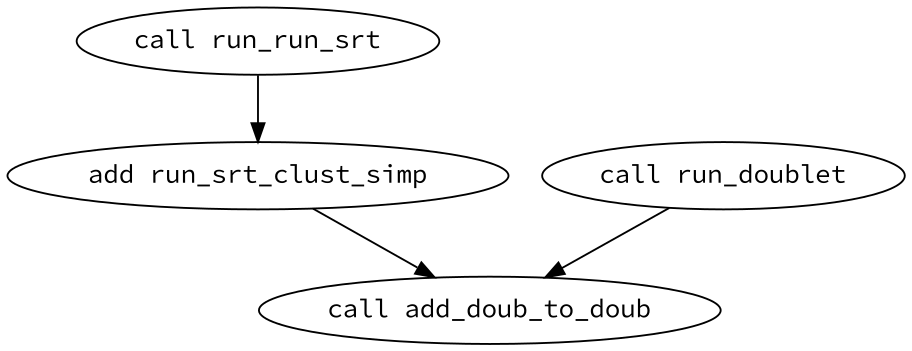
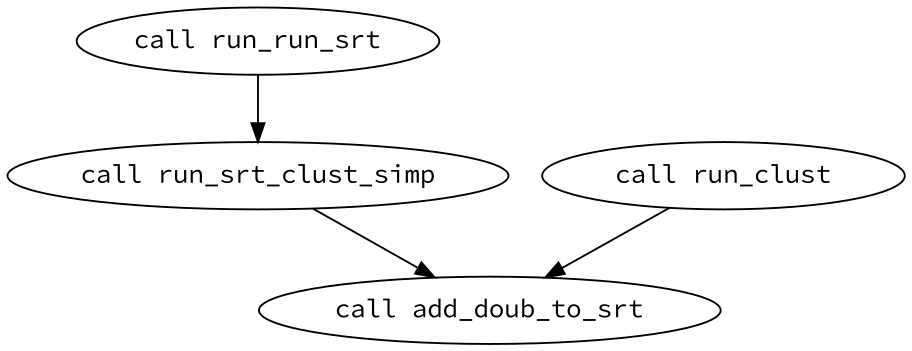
node "add run_srt_clust_simp": label "add run_srt_clust_simp" -> "call run_srt_clust_simp"
node "call run_doublet": label "call run_doublet" -> "call run_clust"
node "call add_doub_to_doub": label "call add_doub_to_doub" -> "call add_doub_to_srt"
